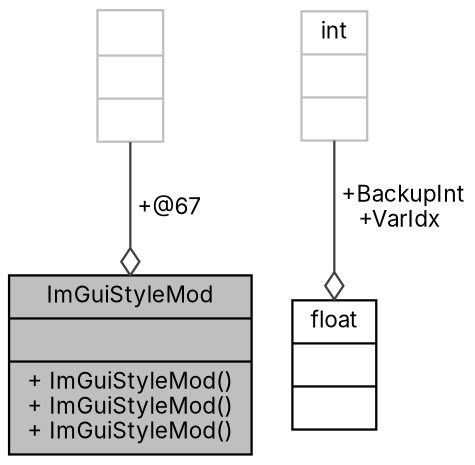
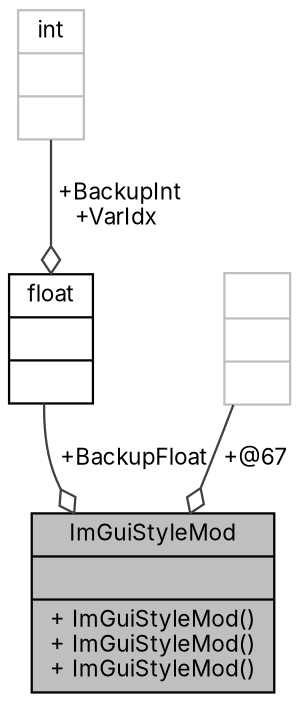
edge "float" -> "ImGuiStyleMod": added, label "+BackupFloat"
